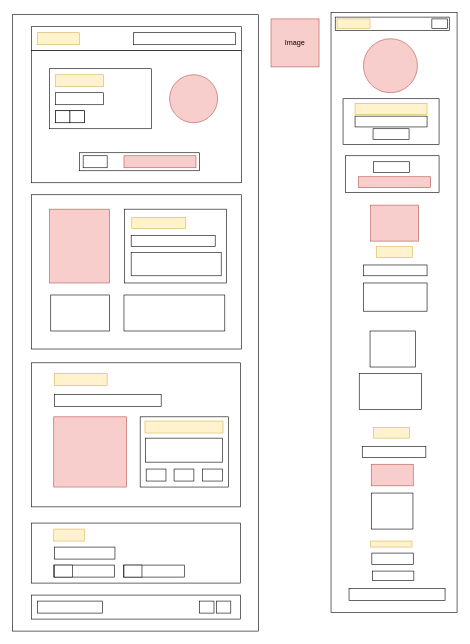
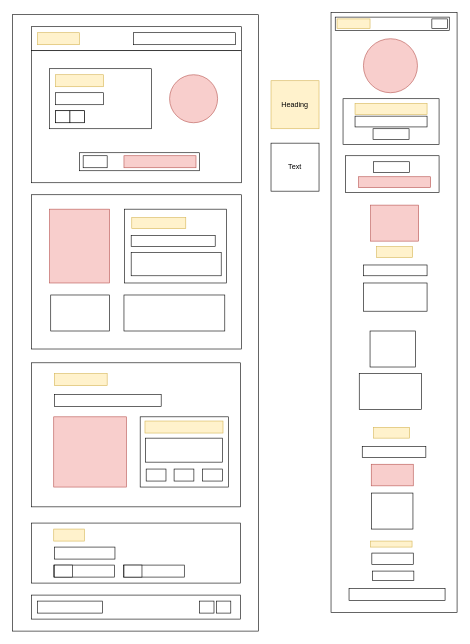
node "Image": removed
node "Heading": added
node "Text": added
